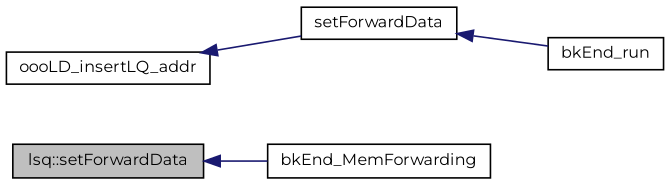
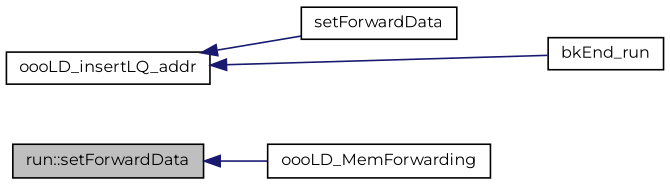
edge "bkEnd_run" -> "setForwardData": now "bkEnd_run" -> "oooLD_insertLQ_addr"
node "lsq::setForwardData": label "lsq::setForwardData" -> "run::setForwardData"
node "bkEnd_MemForwarding": label "bkEnd_MemForwarding" -> "oooLD_MemForwarding"
